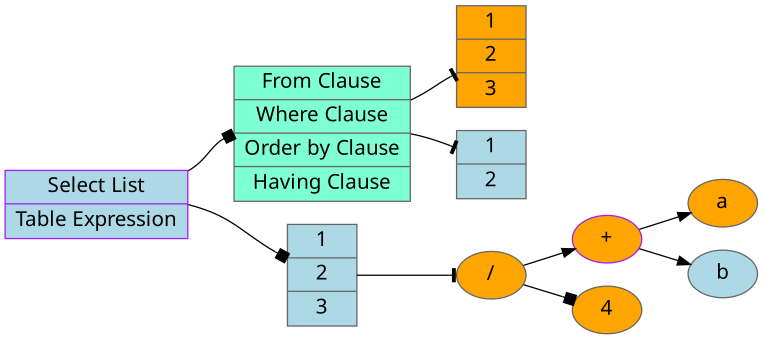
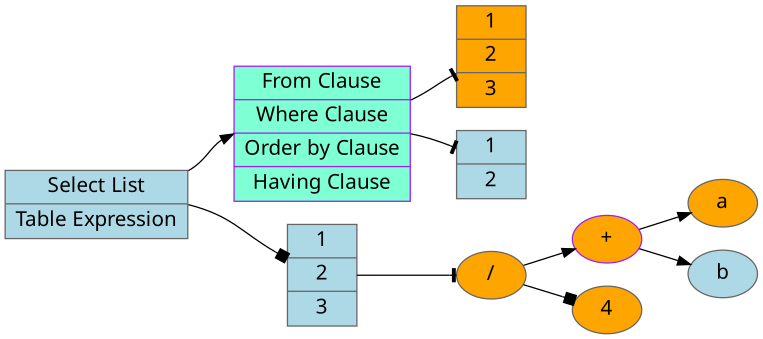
node "From Clause": color gray40 -> purple
edge "Select List" -> "From Clause": arrowhead box -> normal
node "Select List": color purple -> gray40
